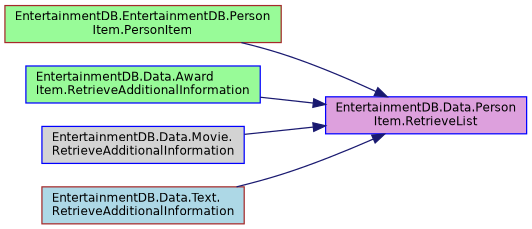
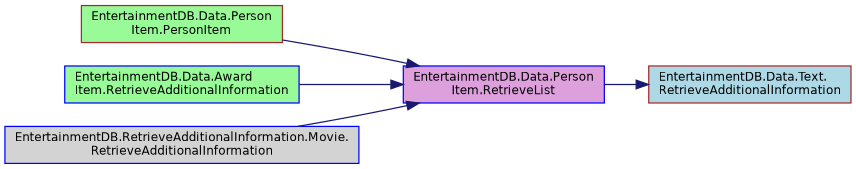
node "EntertainmentDB.EntertainmentDB.Person Item.PersonItem": label "EntertainmentDB.EntertainmentDB.Person Item.PersonItem" -> "EntertainmentDB.Data.Person Item.PersonItem"
node "EntertainmentDB.Data.Movie. RetrieveAdditionalInformation": label "EntertainmentDB.Data.Movie. RetrieveAdditionalInformation" -> "EntertainmentDB.RetrieveAdditionalInformation.Movie. RetrieveAdditionalInformation"
edge "EntertainmentDB.Data.Text. RetrieveAdditionalInformation" -> "EntertainmentDB.Data.Person Item.RetrieveList": reversed
